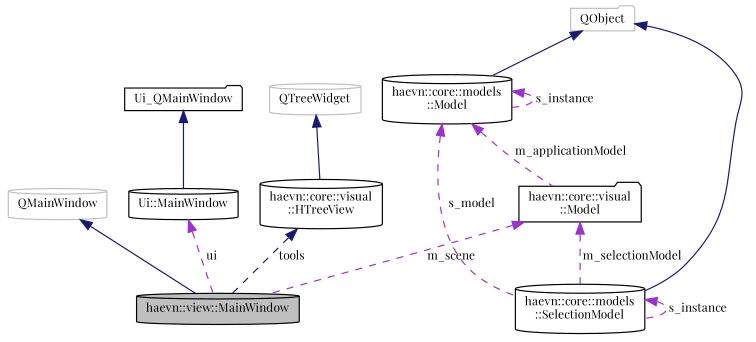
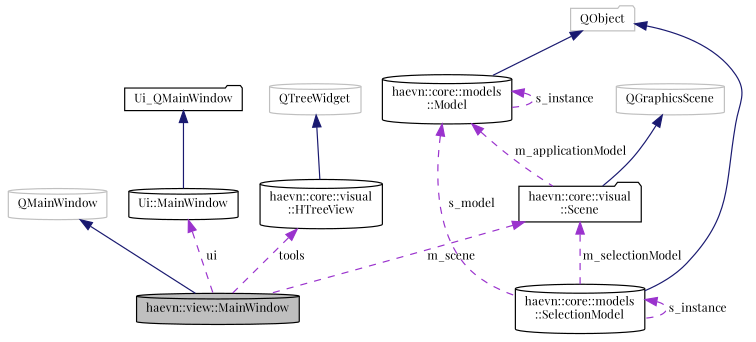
node "QGraphicsScene": added
node "haevn::core::visual ::Model": label "haevn::core::visual ::Model" -> "haevn::core::visual ::Scene"
edge "haevn::view::MainWindow" -> "haevn::core::visual ::HTreeView": color midnightblue -> darkorchid3
